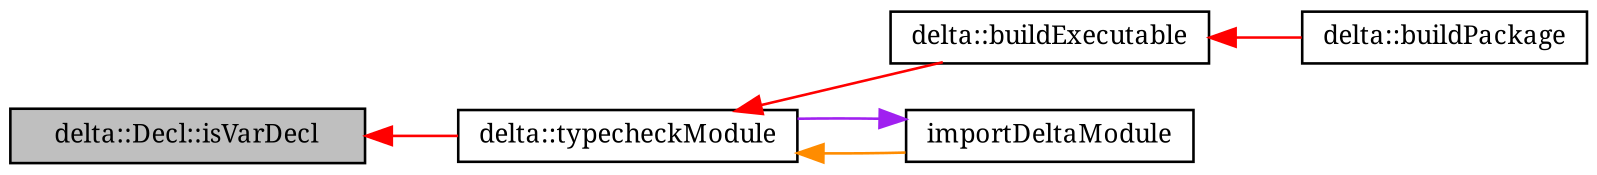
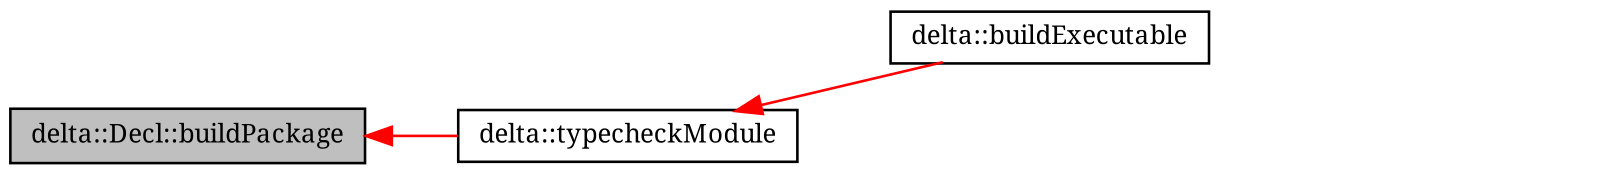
node "delta::buildPackage": removed
node "delta::Decl::isVarDecl": label "delta::Decl::isVarDecl" -> "delta::Decl::buildPackage"
node "importDeltaModule": removed
